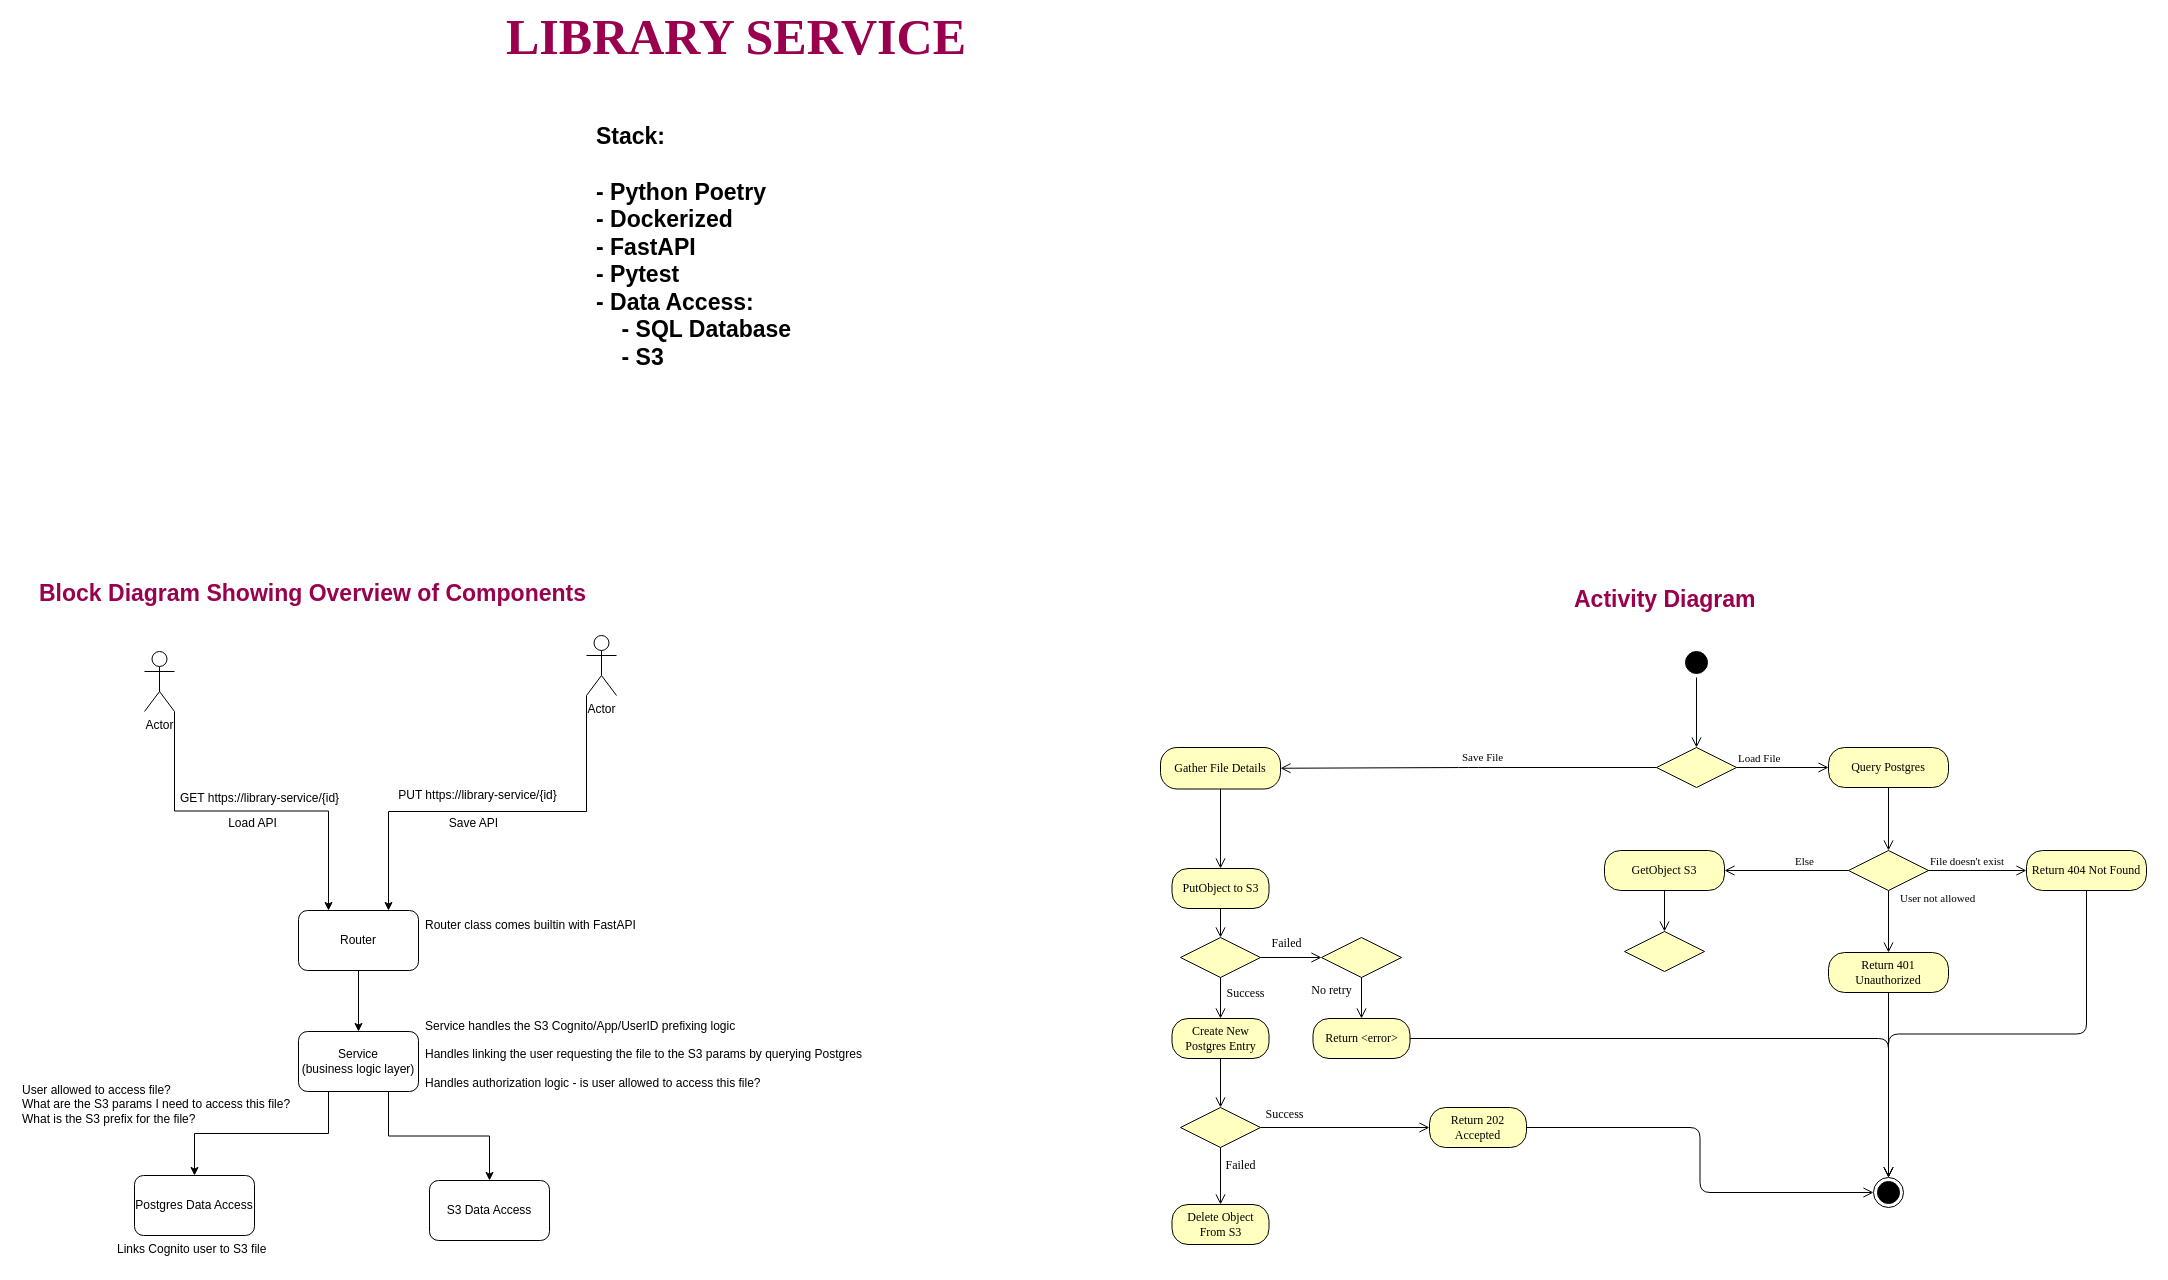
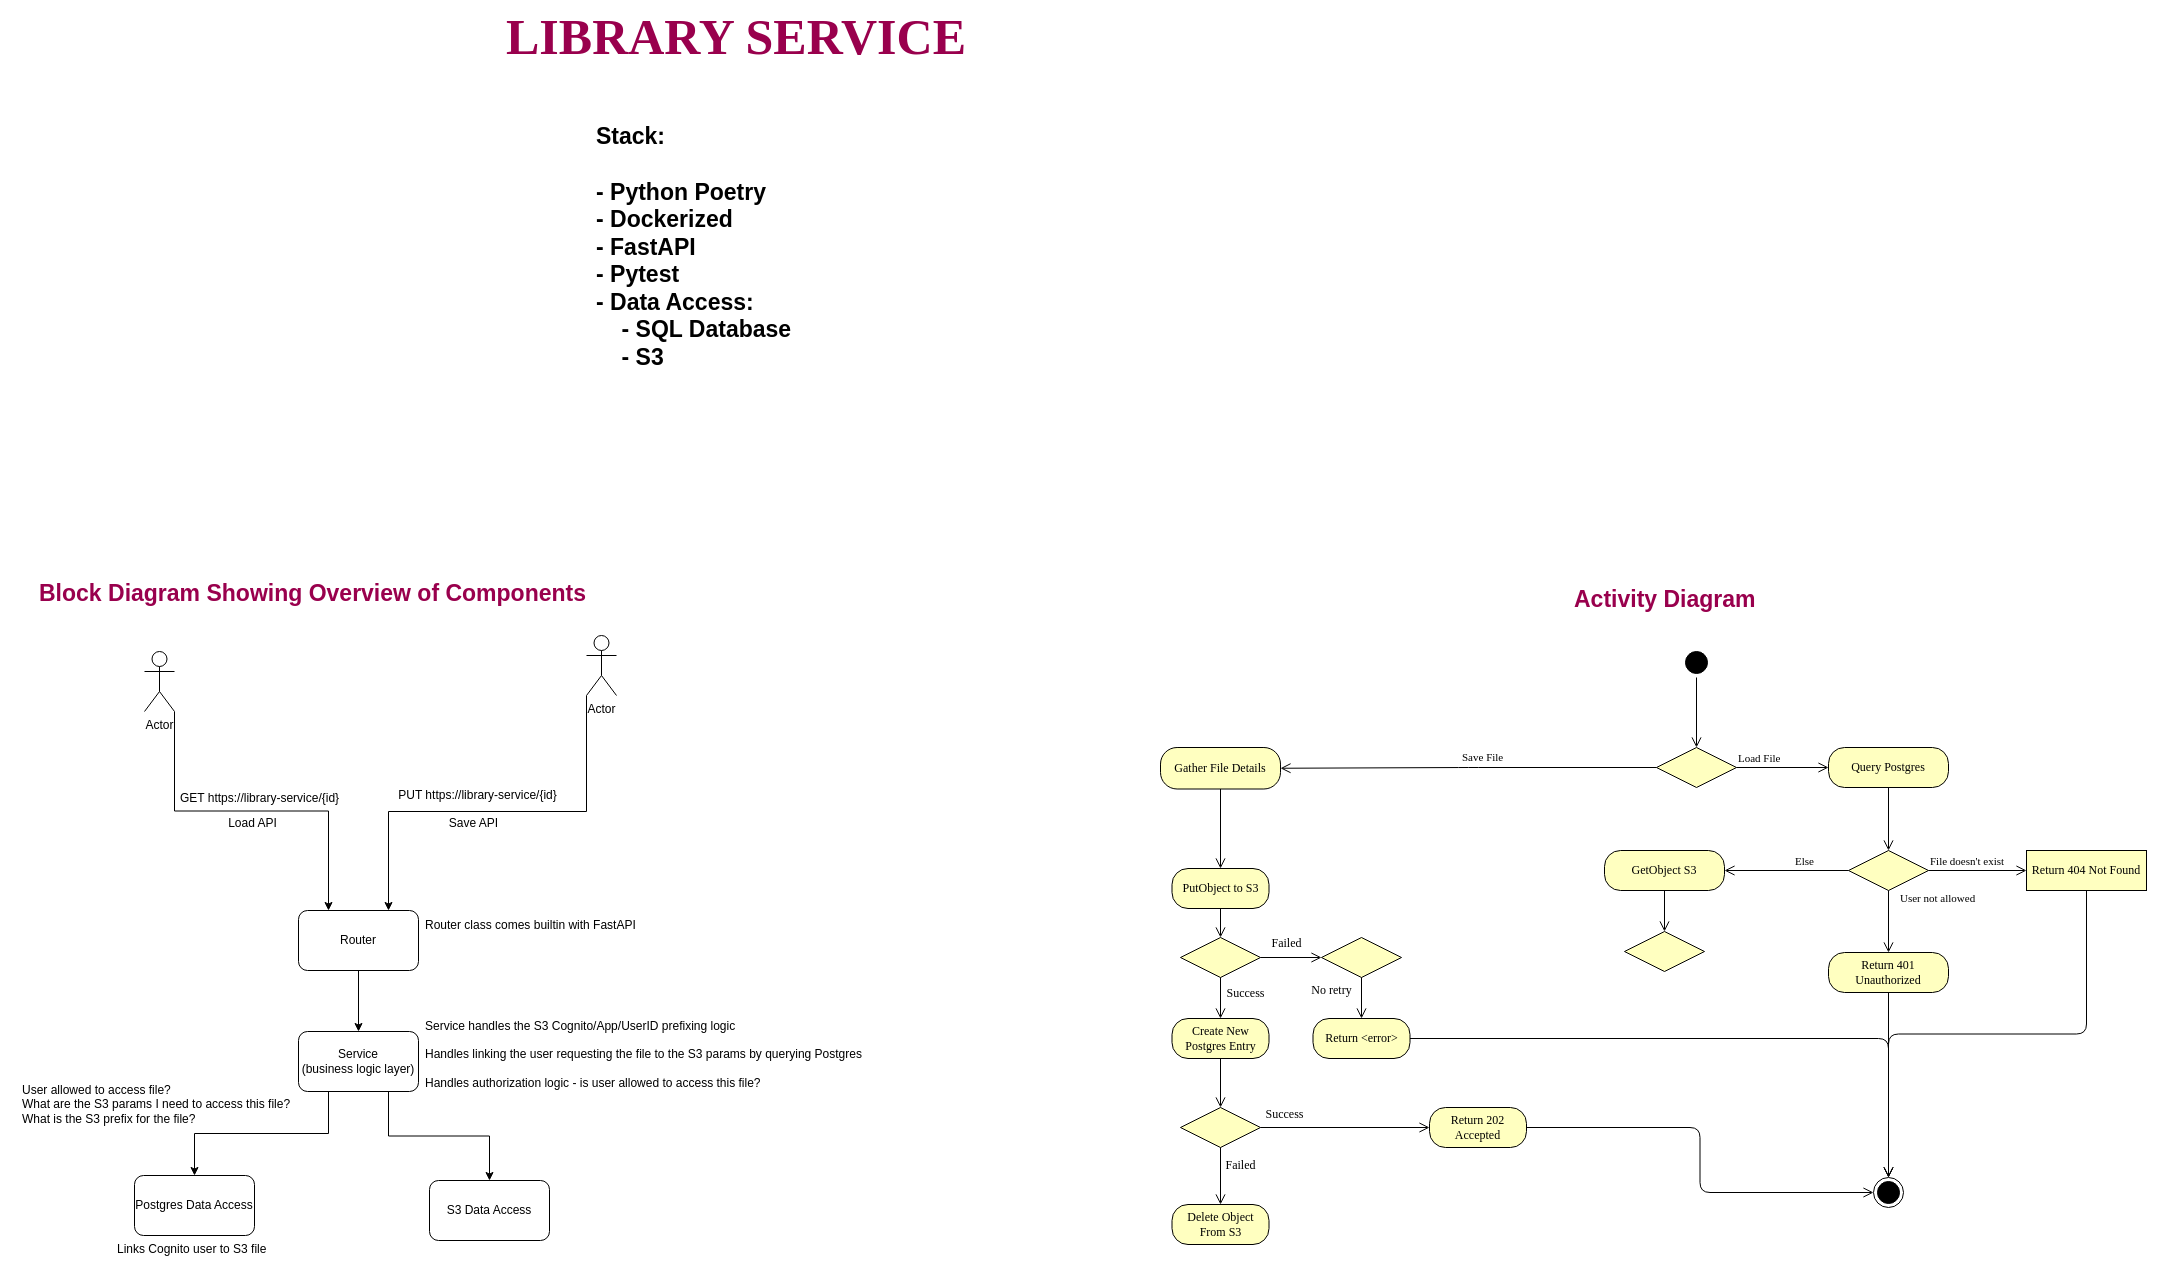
node "Return 404 Not Found": shape rounded rectangle -> rectangle
